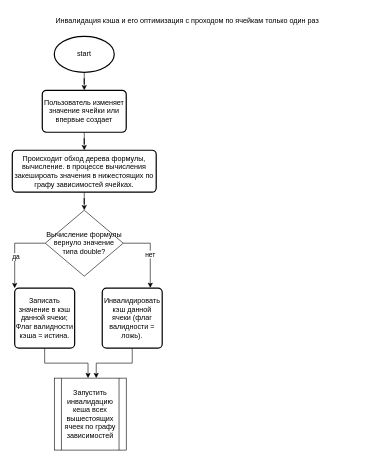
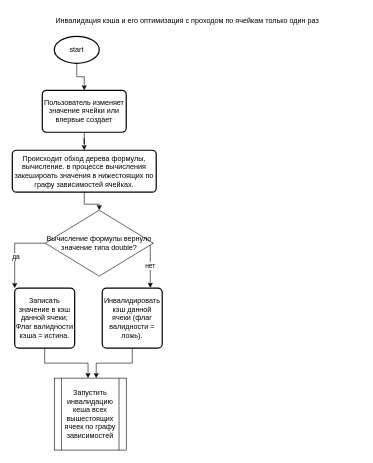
node "start": size 60x36 -> 45x27
node "Вычисление формулы вернуло значение типа double?": size 78x66 -> 108x66
